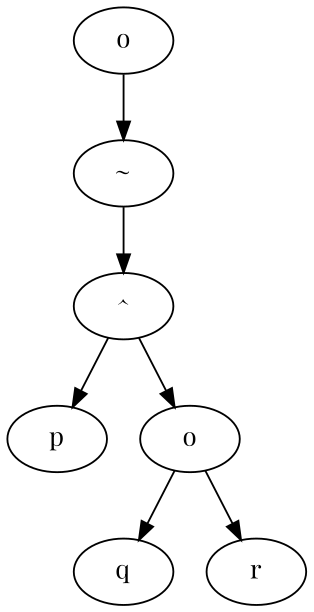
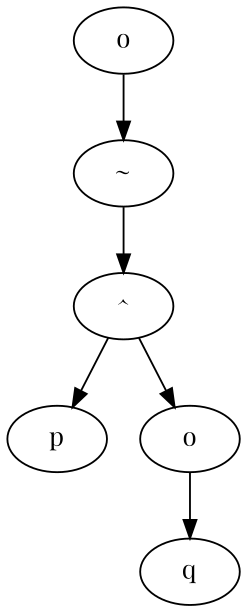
node "r": removed
